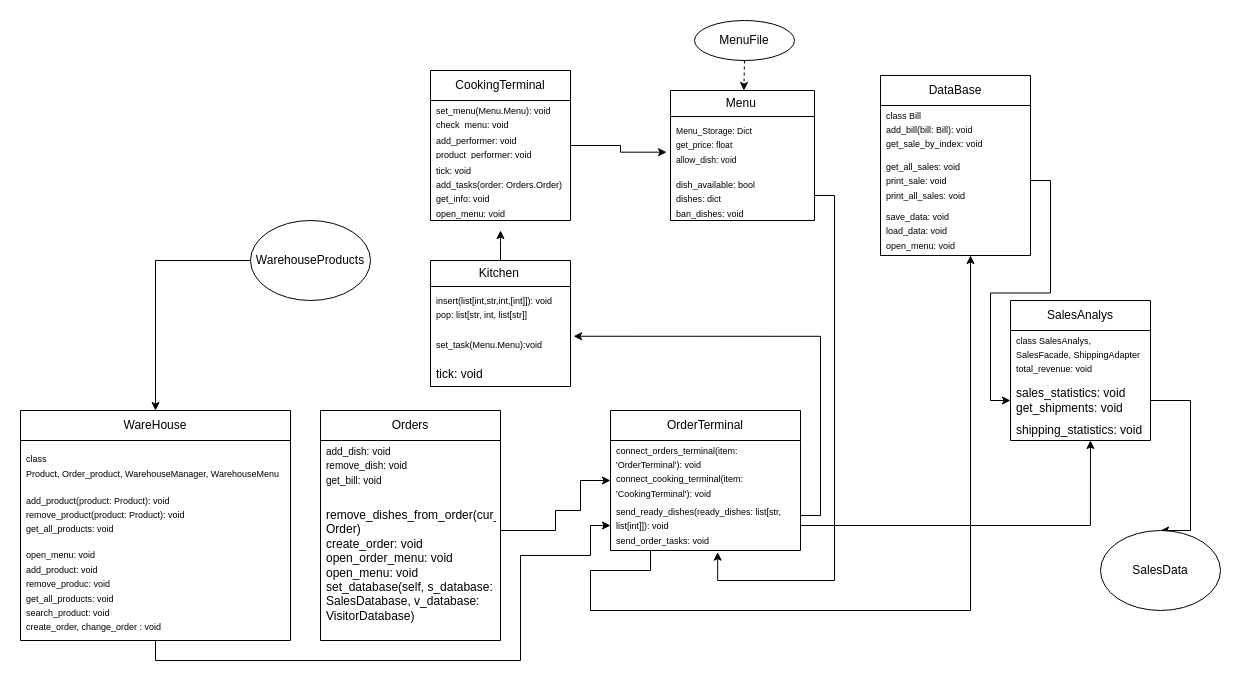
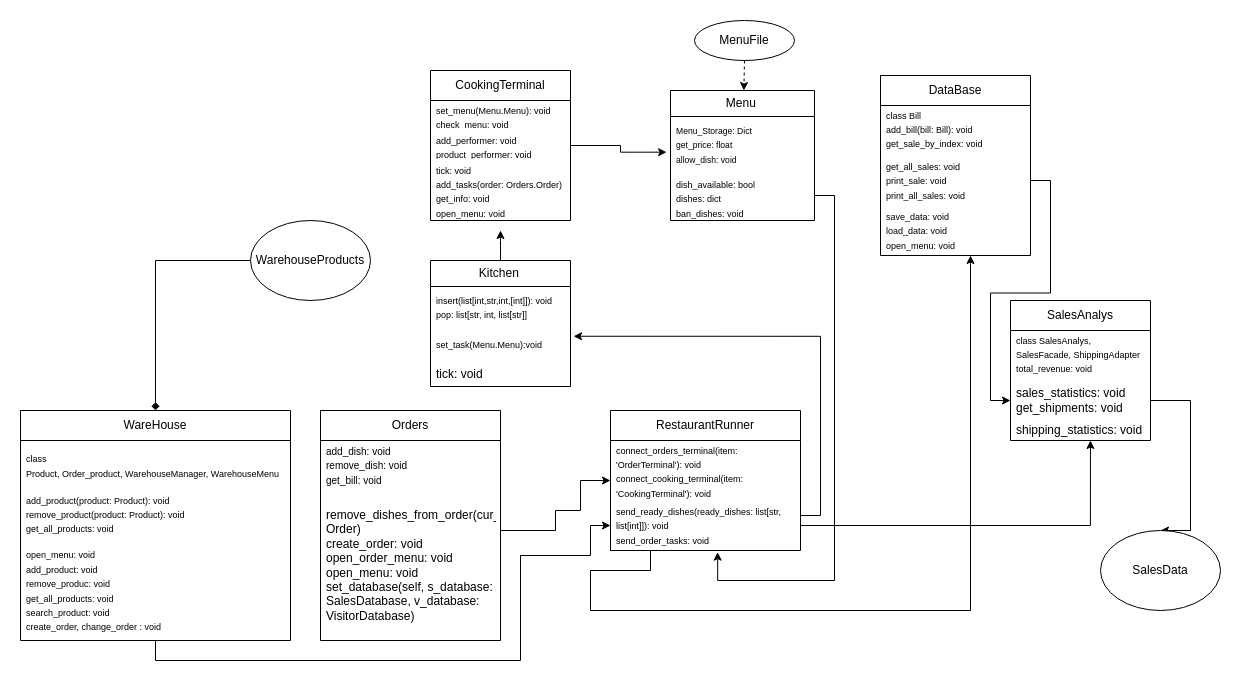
edge "WarehouseProducts" -> "WareHouse": arrowhead classic -> diamond
node "OrderTerminal": label "OrderTerminal" -> "RestaurantRunner"
